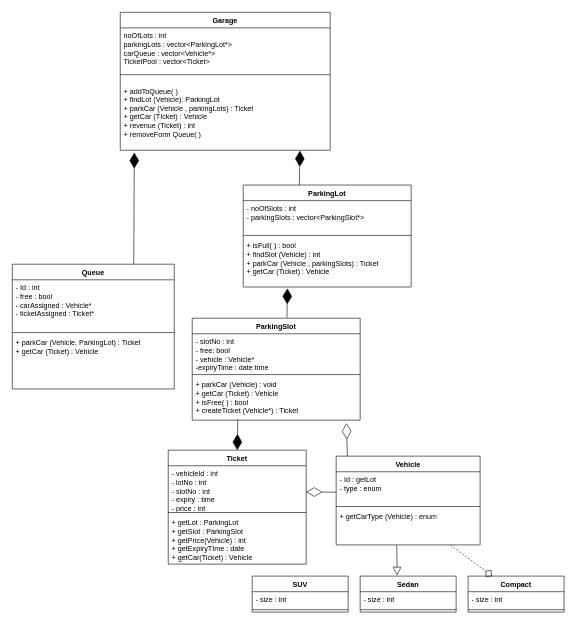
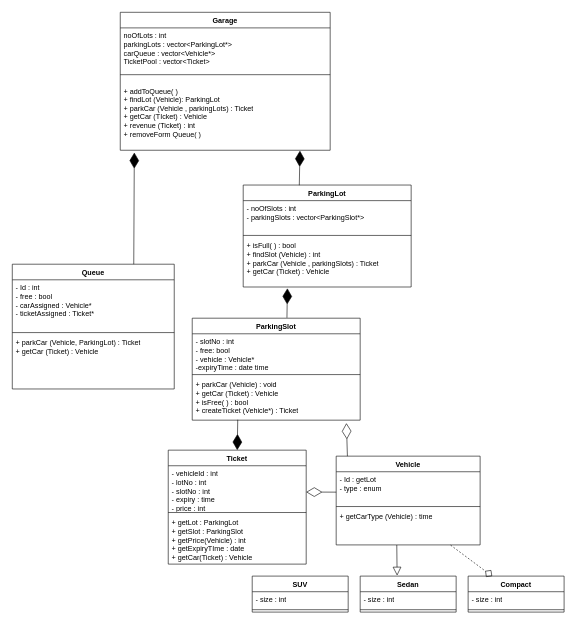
node "+ getCarType (Vehicle) : enum": label "+ getCarType (Vehicle) : enum" -> "+ getCarType (Vehicle) : time"
